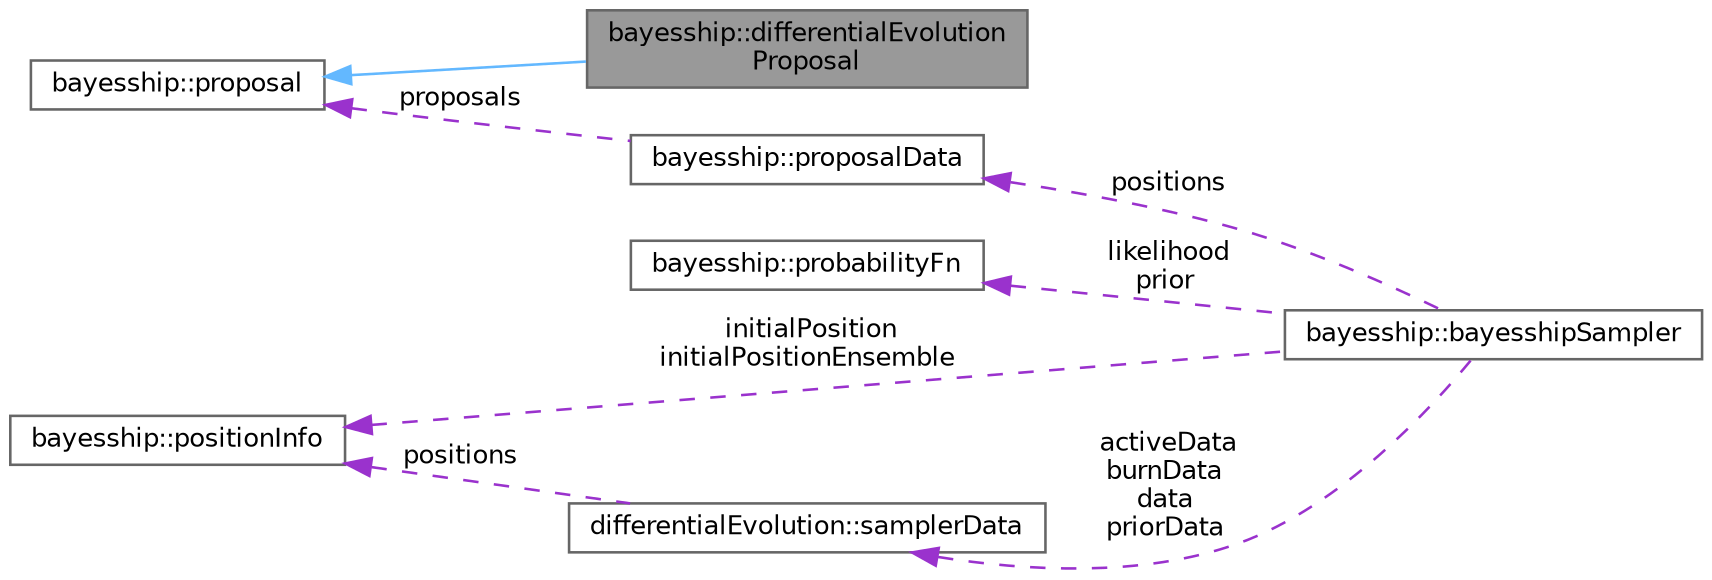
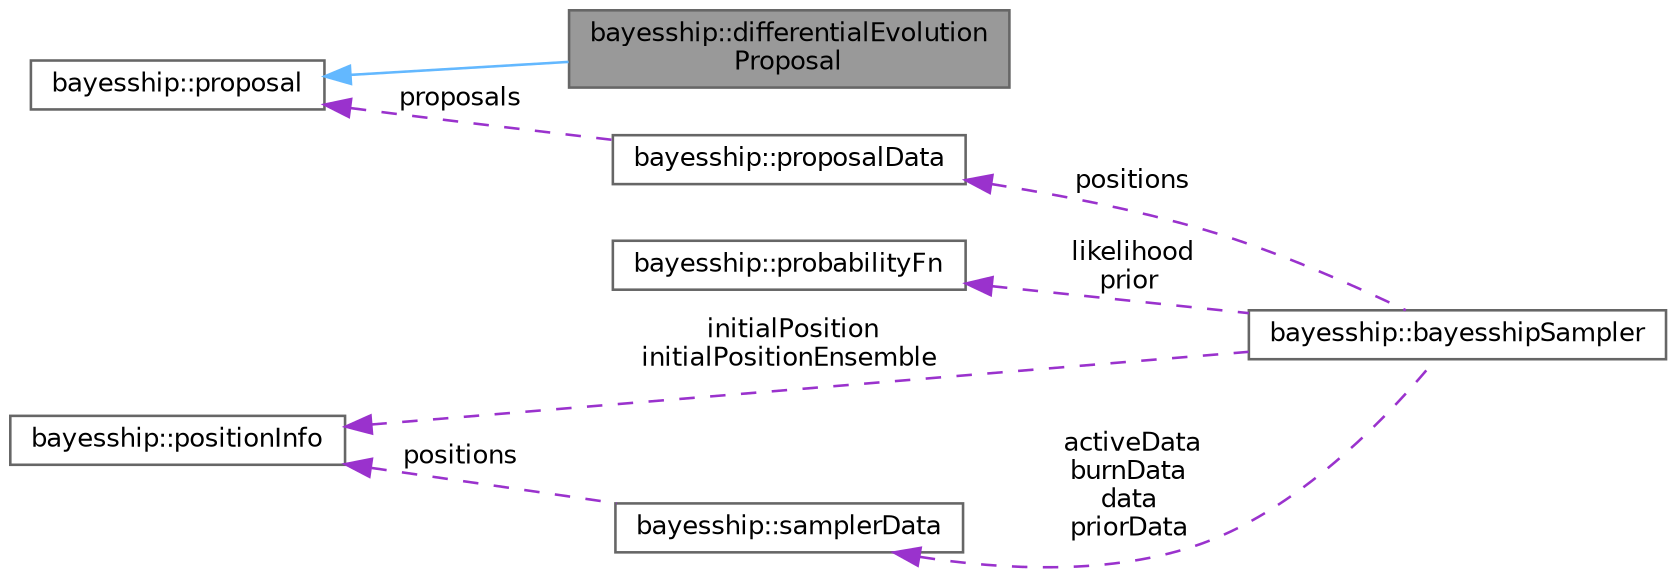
node "differentialEvolution::samplerData": label "differentialEvolution::samplerData" -> "bayesship::samplerData"
